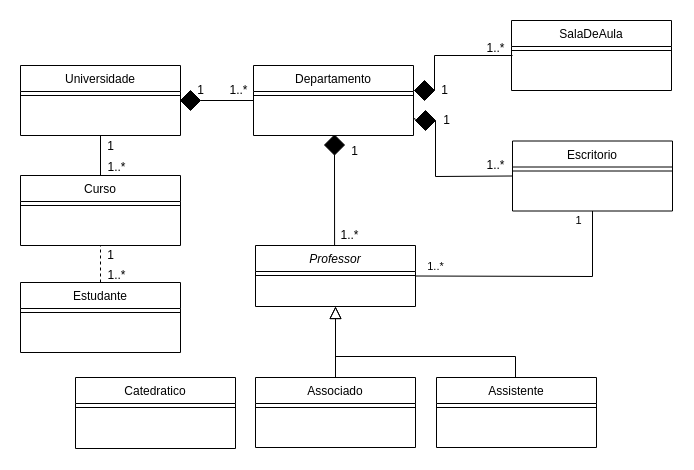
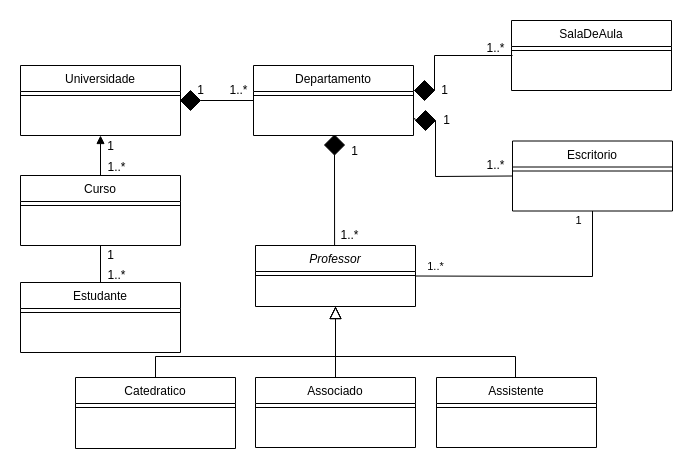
edge "Universidade" -- "Curso": arrowhead none -> block
edge "Curso" -- "Estudante": style dashed -> solid
edge "Catedratico" -> "Professor": added
